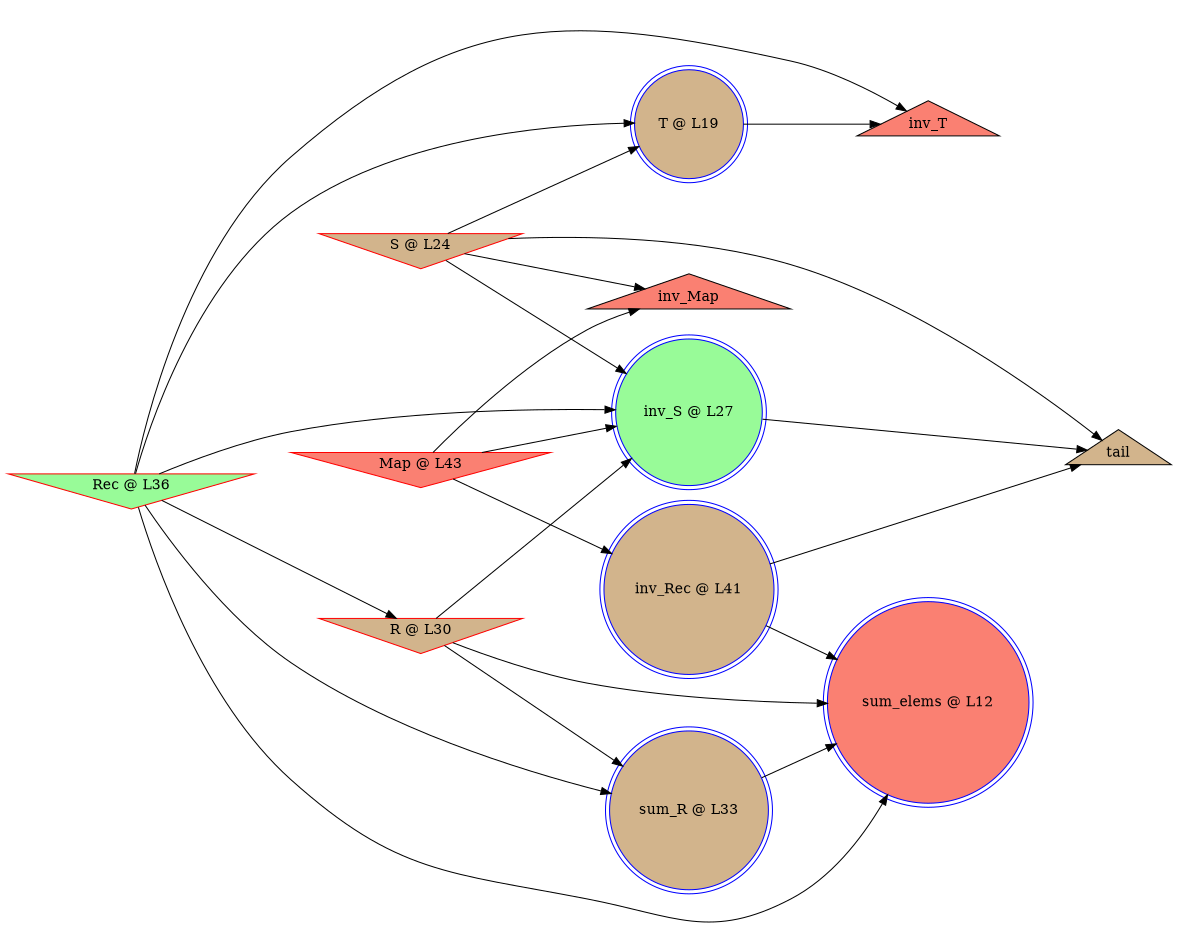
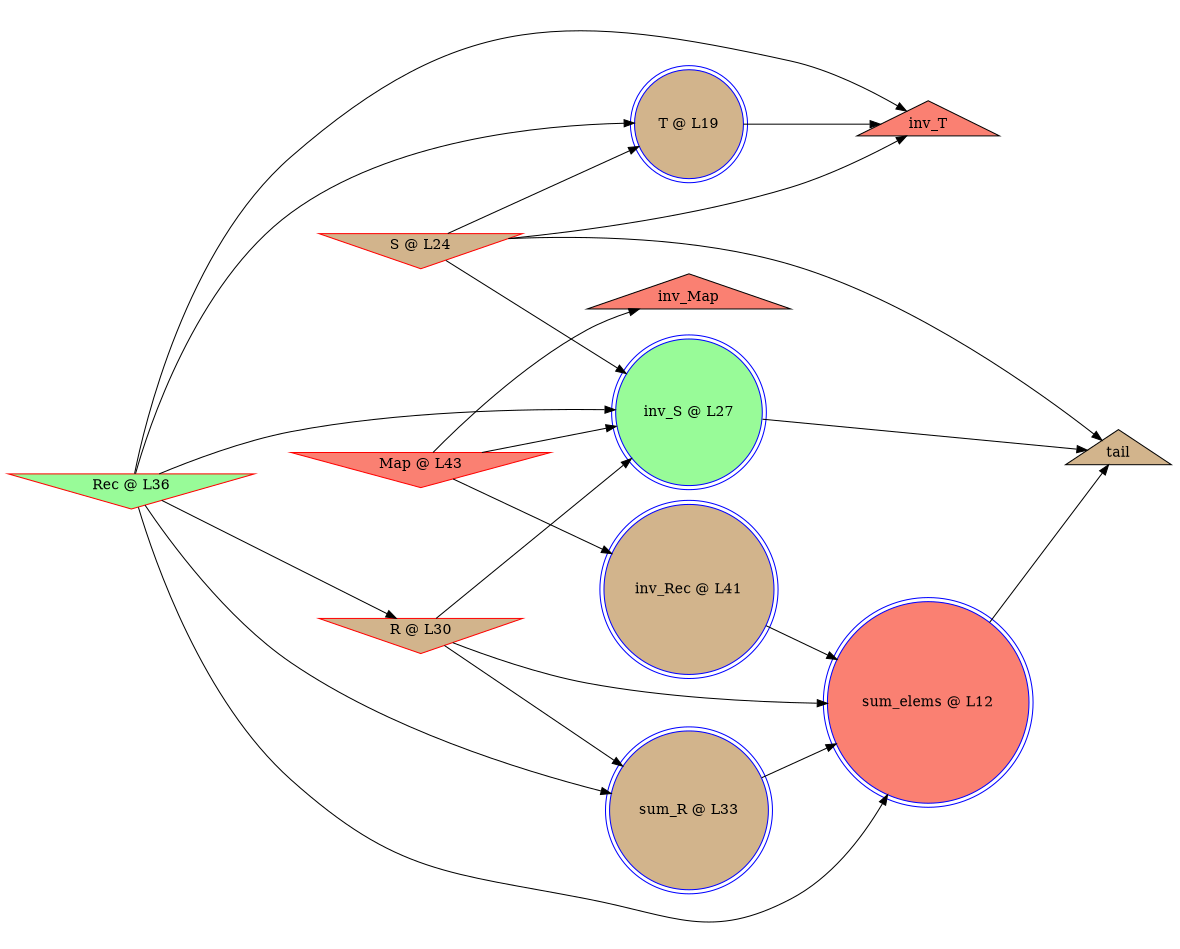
edge "S @ L24" -> "inv_Map": now "S @ L24" -> "inv_T"
edge "inv_Rec @ L41" -> "tail": now "sum_elems @ L12" -> "tail"
